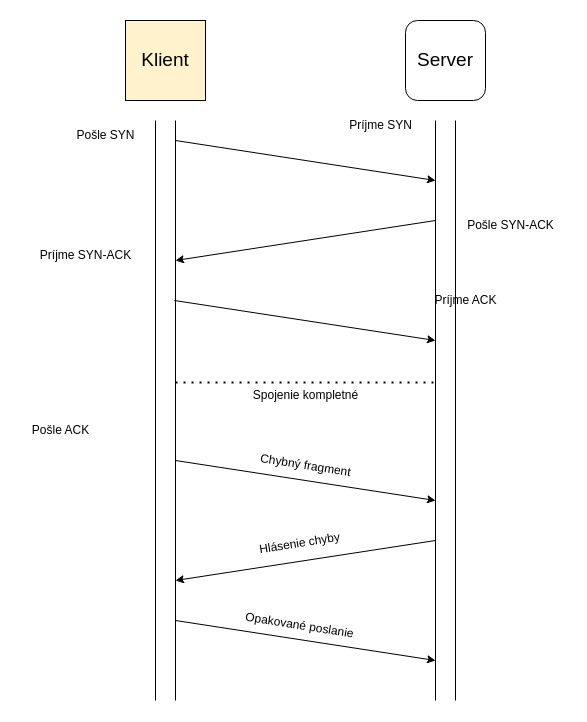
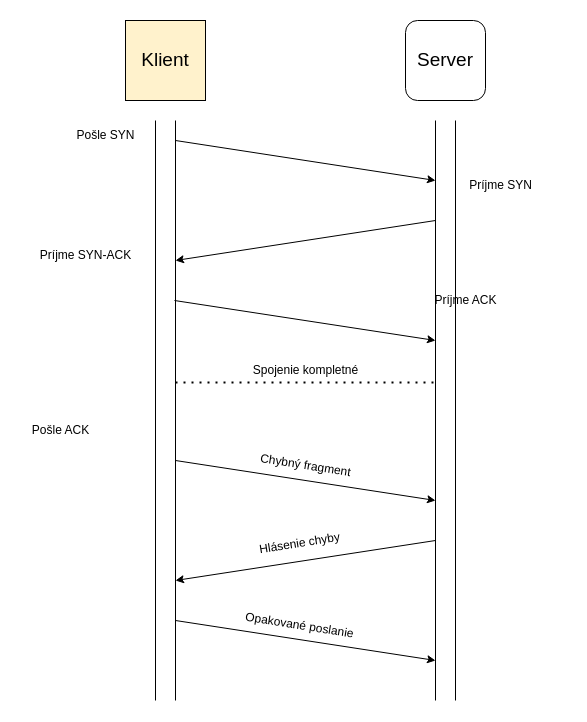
node "Príjme SYN": moved (381, 126) -> (501, 186)
node "Pošle SYN-ACK": removed
node "Spojenie kompletné": moved (306, 396) -> (306, 371)
